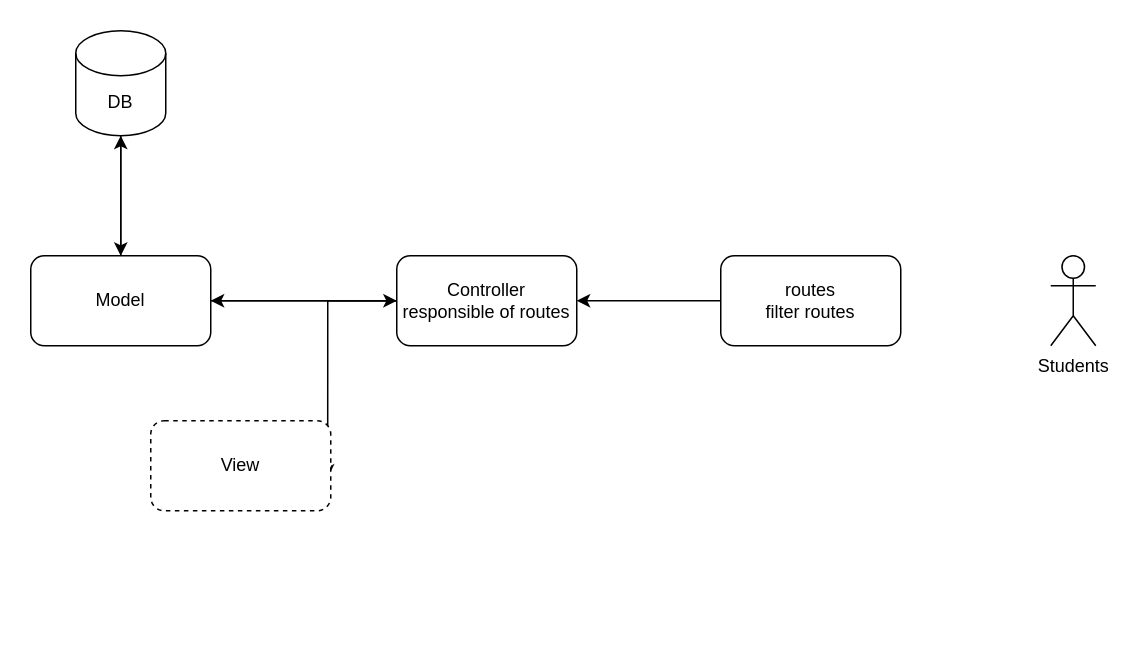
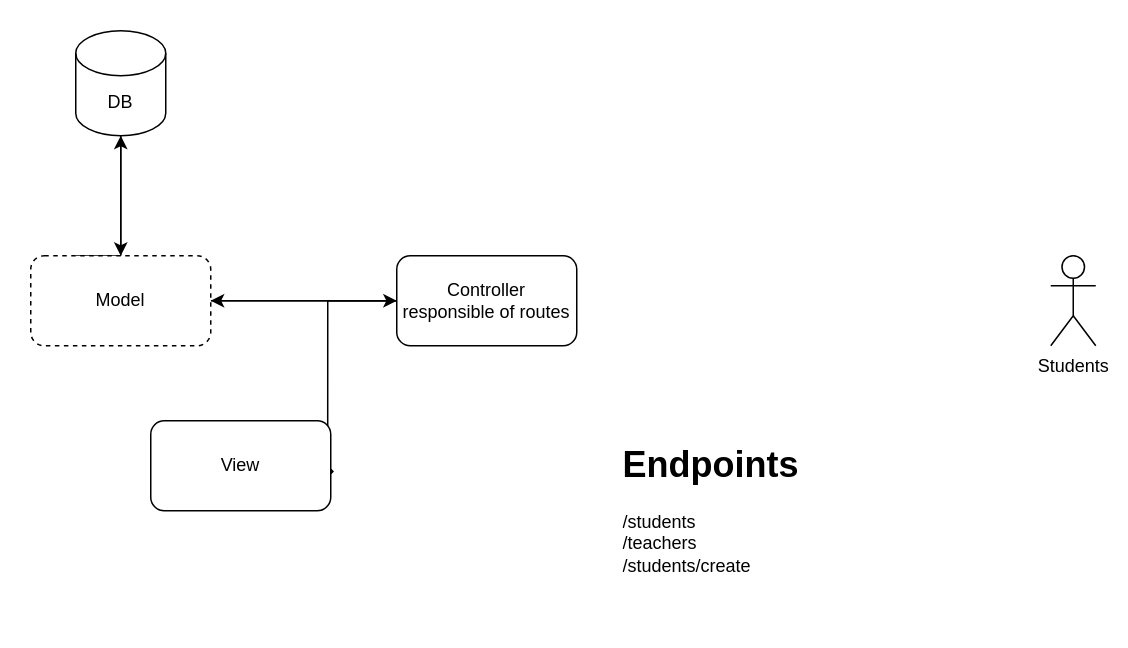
node "Model": style solid -> dashed
edge "routes filter routes" -> "Controller responsible of routes": removed
node "routes filter routes": removed
edge "Controller responsible of routes" -> "View": arrowhead classic -> diamond
node "View": style dashed -> solid
node "Endpoints /students /teachers /students/create": added
